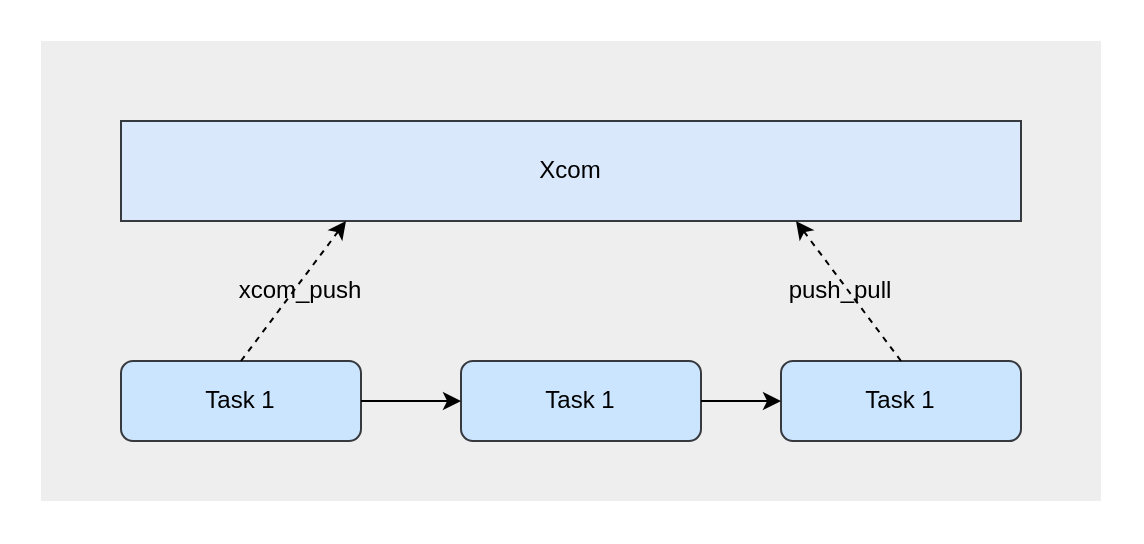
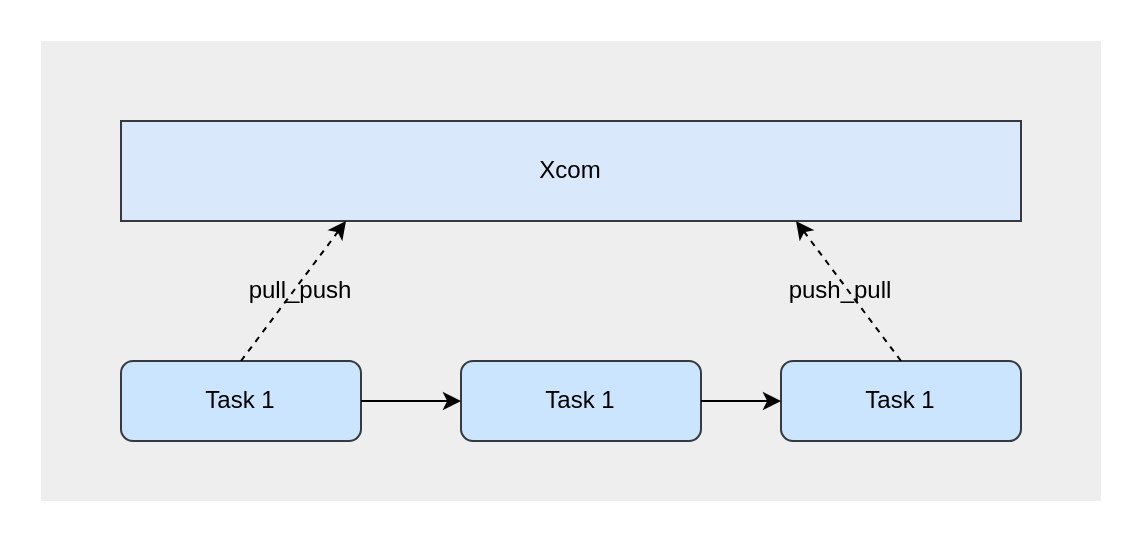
node "xcom_push": label "xcom_push" -> "pull_push"
